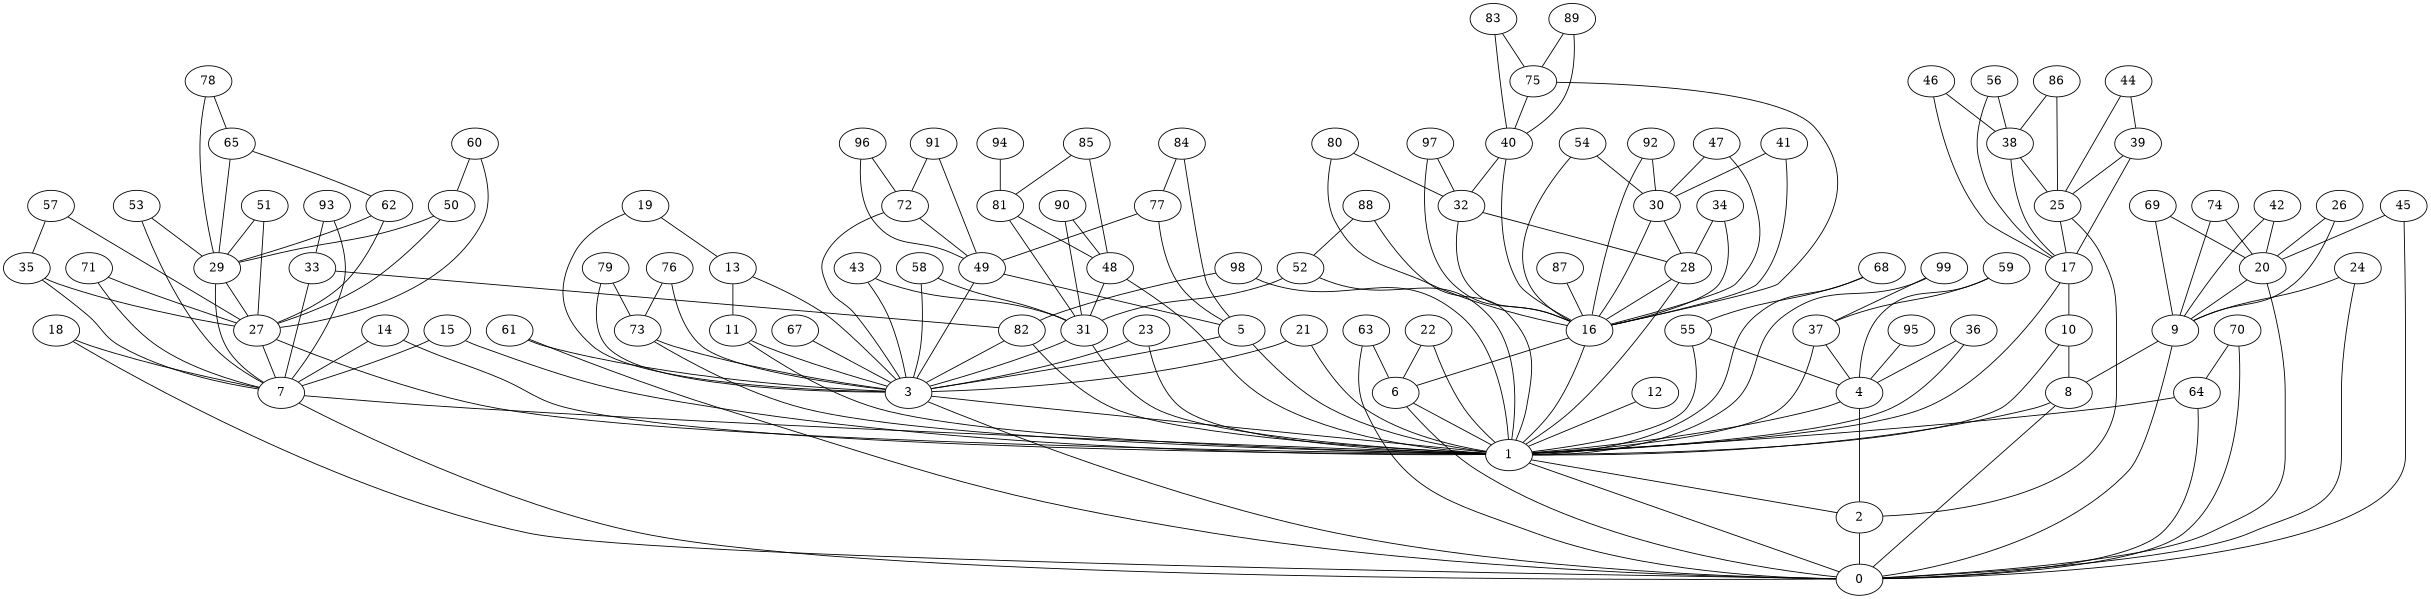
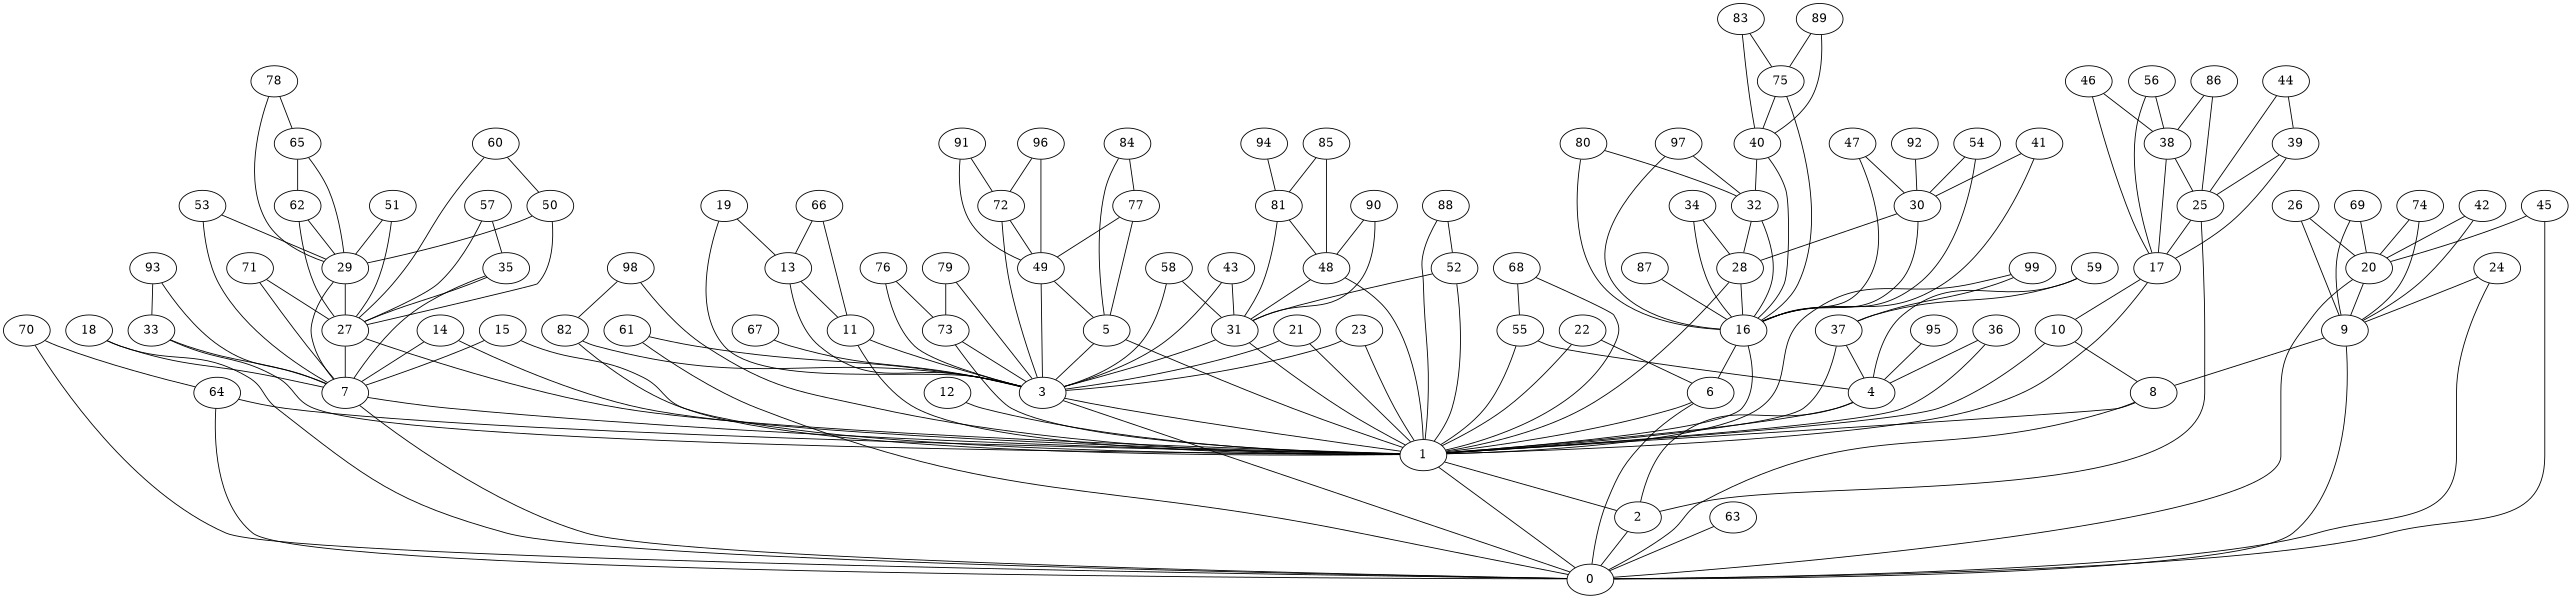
node "66": added
edge "92" -- "16": removed
edge "33" -- "82": now "33" -- "1"
edge "63" -- "6": removed
